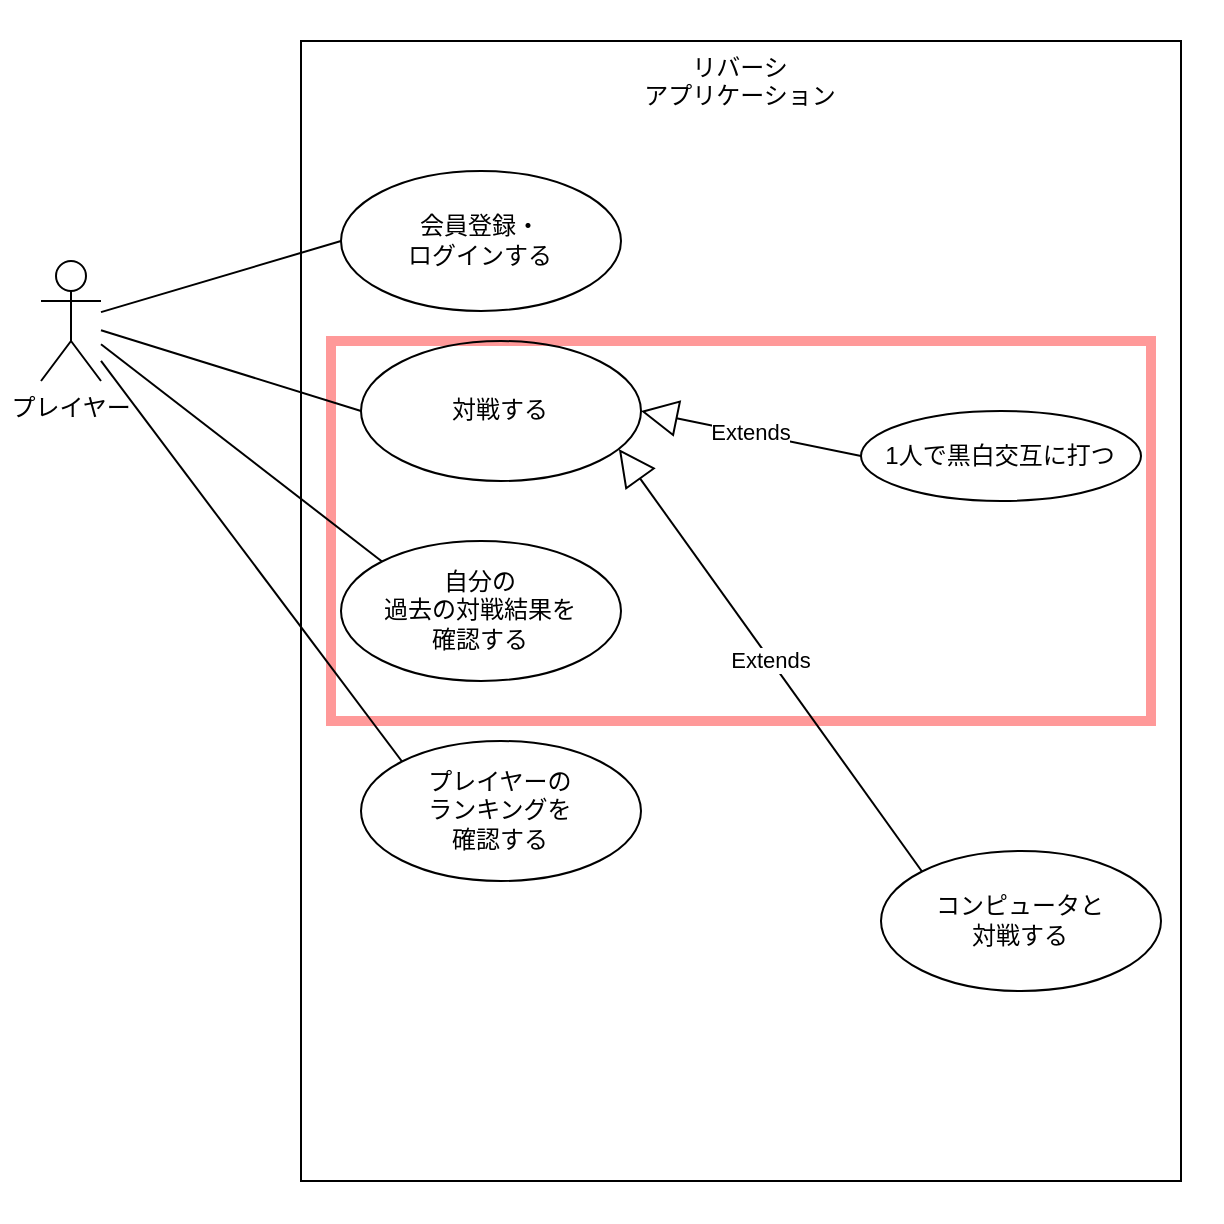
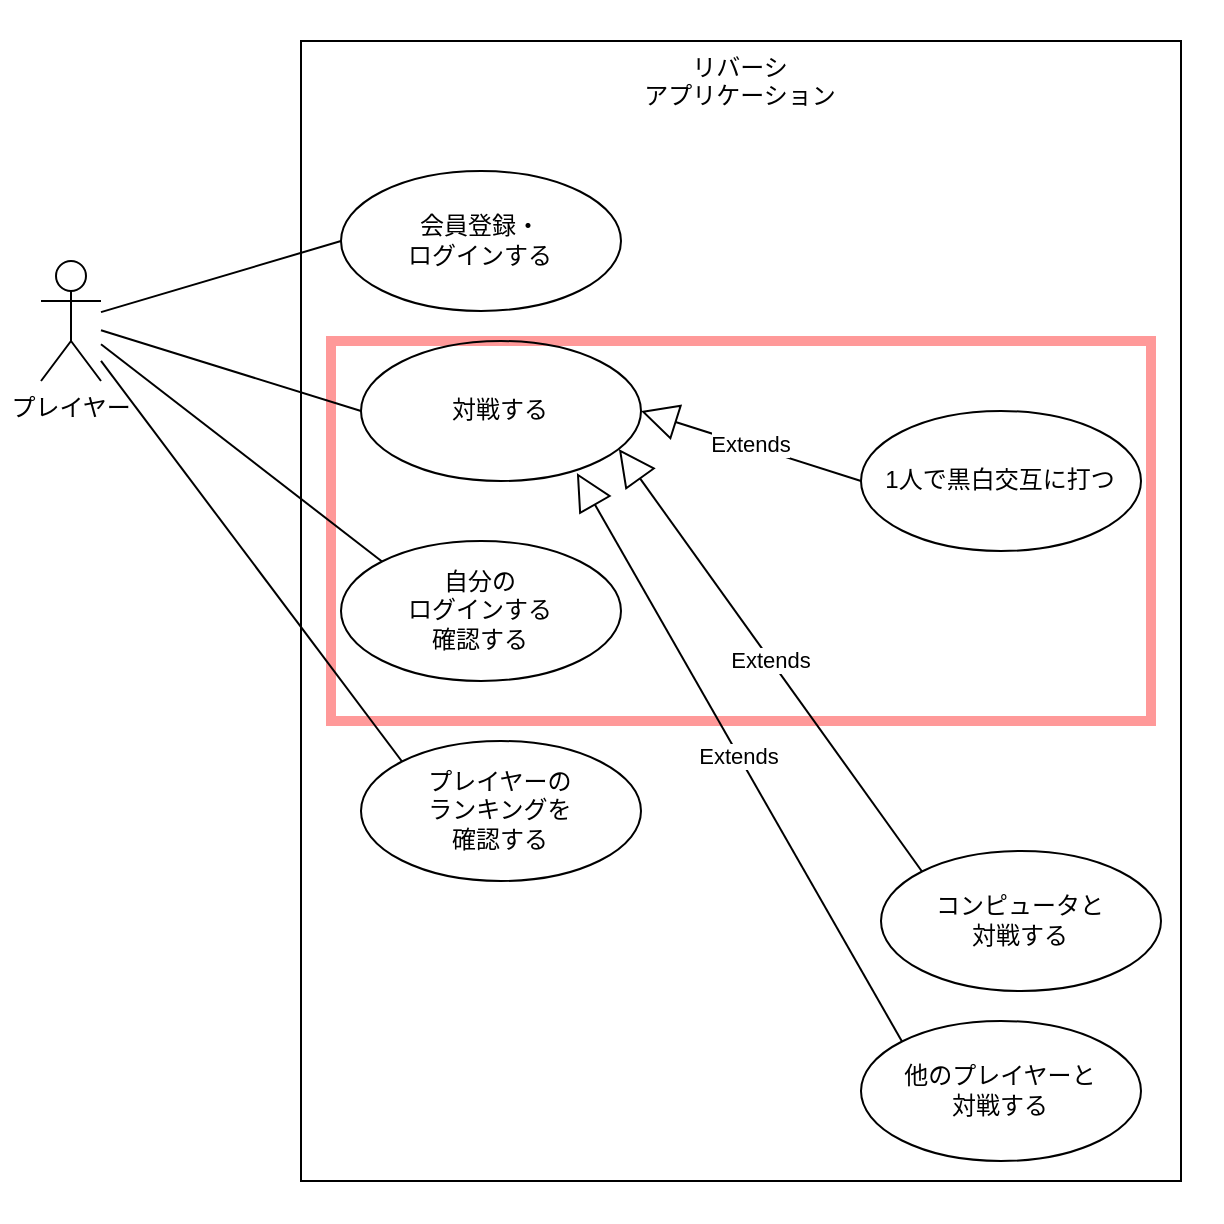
node "1人で黒白交互に打つ": size 280x90 -> 280x140
node "自分の 過去の対戦結果を 確認する": label "自分の 過去の対戦結果を 確認する" -> "自分の ログインする 確認する"
edge "他のプレイヤーと 対戦する" -> "対戦する": added, label "Extends"
node "他のプレイヤーと 対戦する": added
